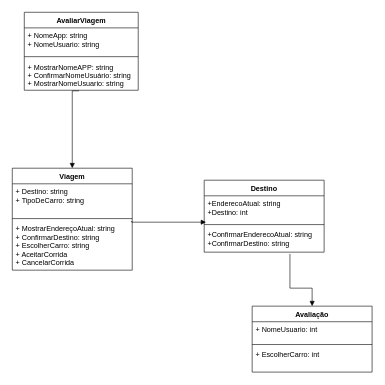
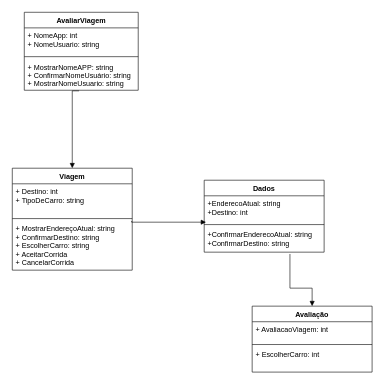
node "+ NomeApp: string + NomeUsuario: string": label "+ NomeApp: string + NomeUsuario: string" -> "+ NomeApp: int + NomeUsuario: string"
node "Destino": label "Destino" -> "Dados"
node "+ Destino: string + TipoDeCarro: string": label "+ Destino: string + TipoDeCarro: string" -> "+ Destino: int + TipoDeCarro: string"
node "+ NomeUsuario: int": label "+ NomeUsuario: int" -> "+ AvaliacaoViagem: int"
